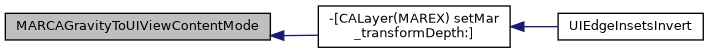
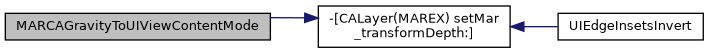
edge "-[CALayer(MAREX) setMar _transformDepth:]" -> "MARCAGravityToUIViewContentMode": reversed
